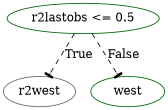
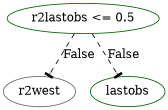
edge "r2lastobs <= 0.5" -> "r2west": label "True" -> "False"
node "west": label "west" -> "lastobs"
